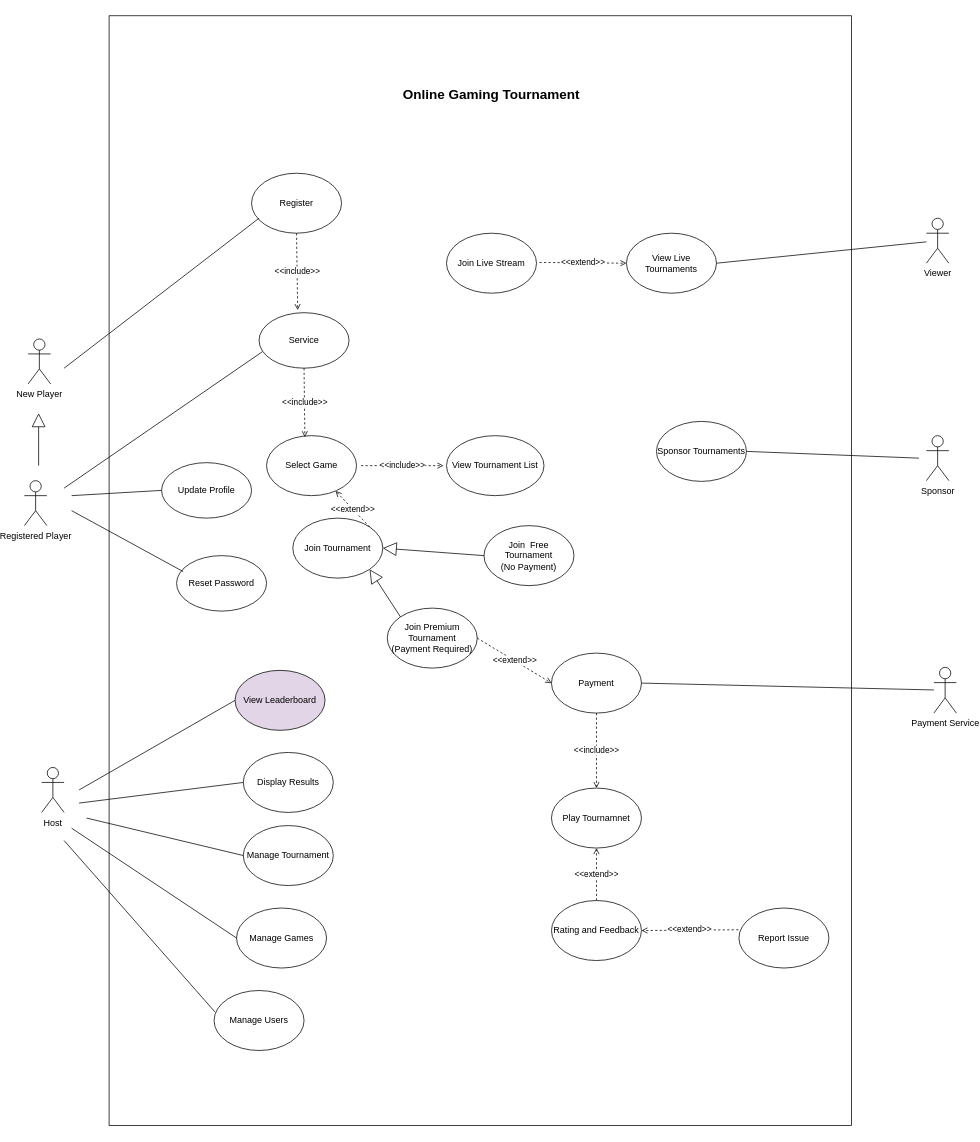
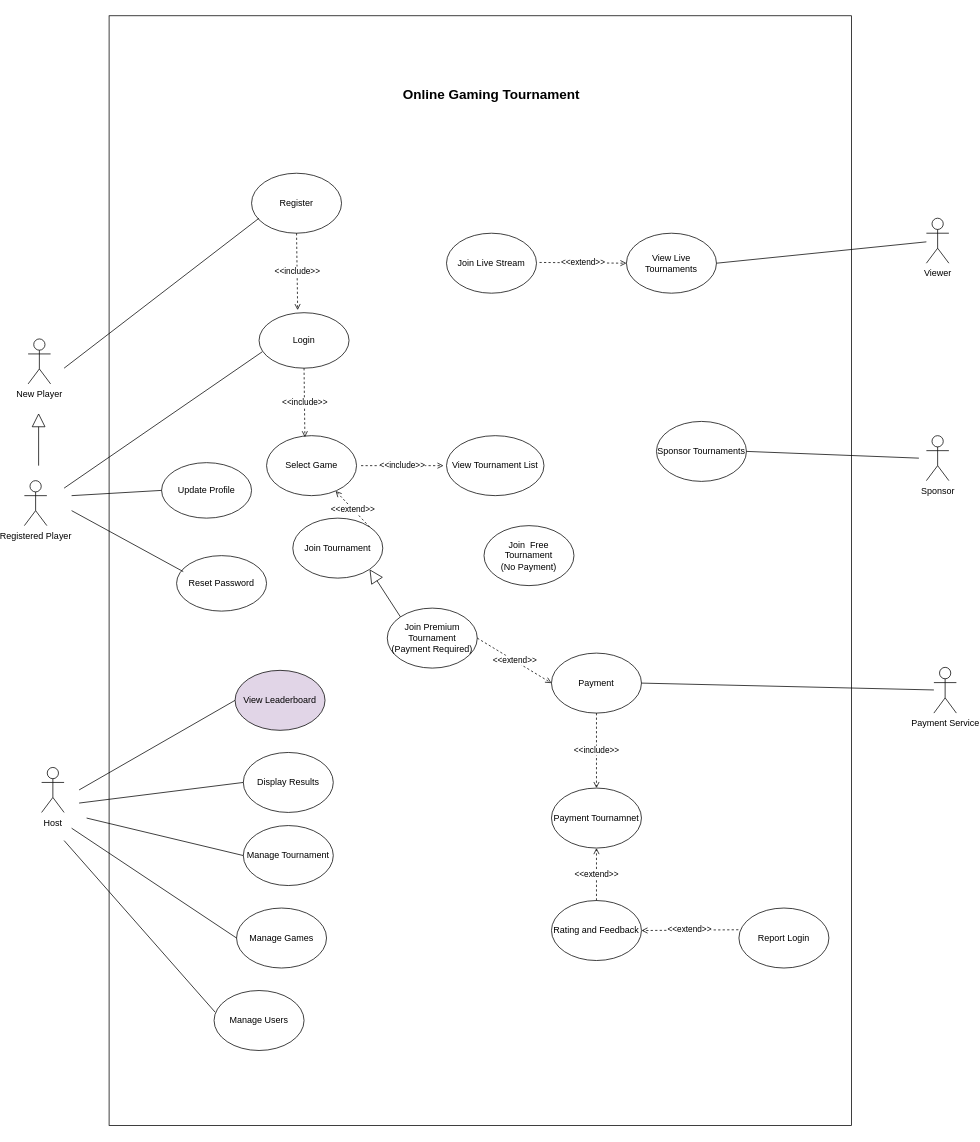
node "Service": label "Service" -> "Login"
edge "Join Free Tournament (No Payment)" -> "Join Tournament": removed
node "Play Tournamnet": label "Play Tournamnet" -> "Payment Tournamnet"
node "Report Issue": label "Report Issue" -> "Report Login"
